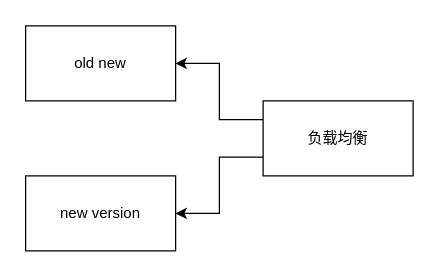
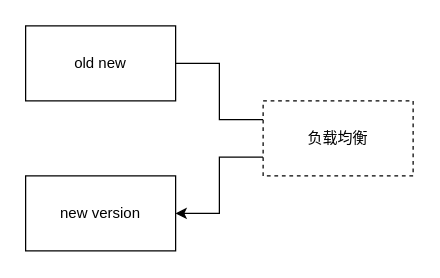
edge "负载均衡" -> "old new": arrowhead classic -> none
node "负载均衡": style solid -> dashed
